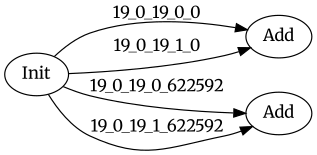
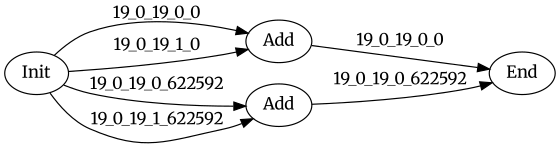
node "End": added
